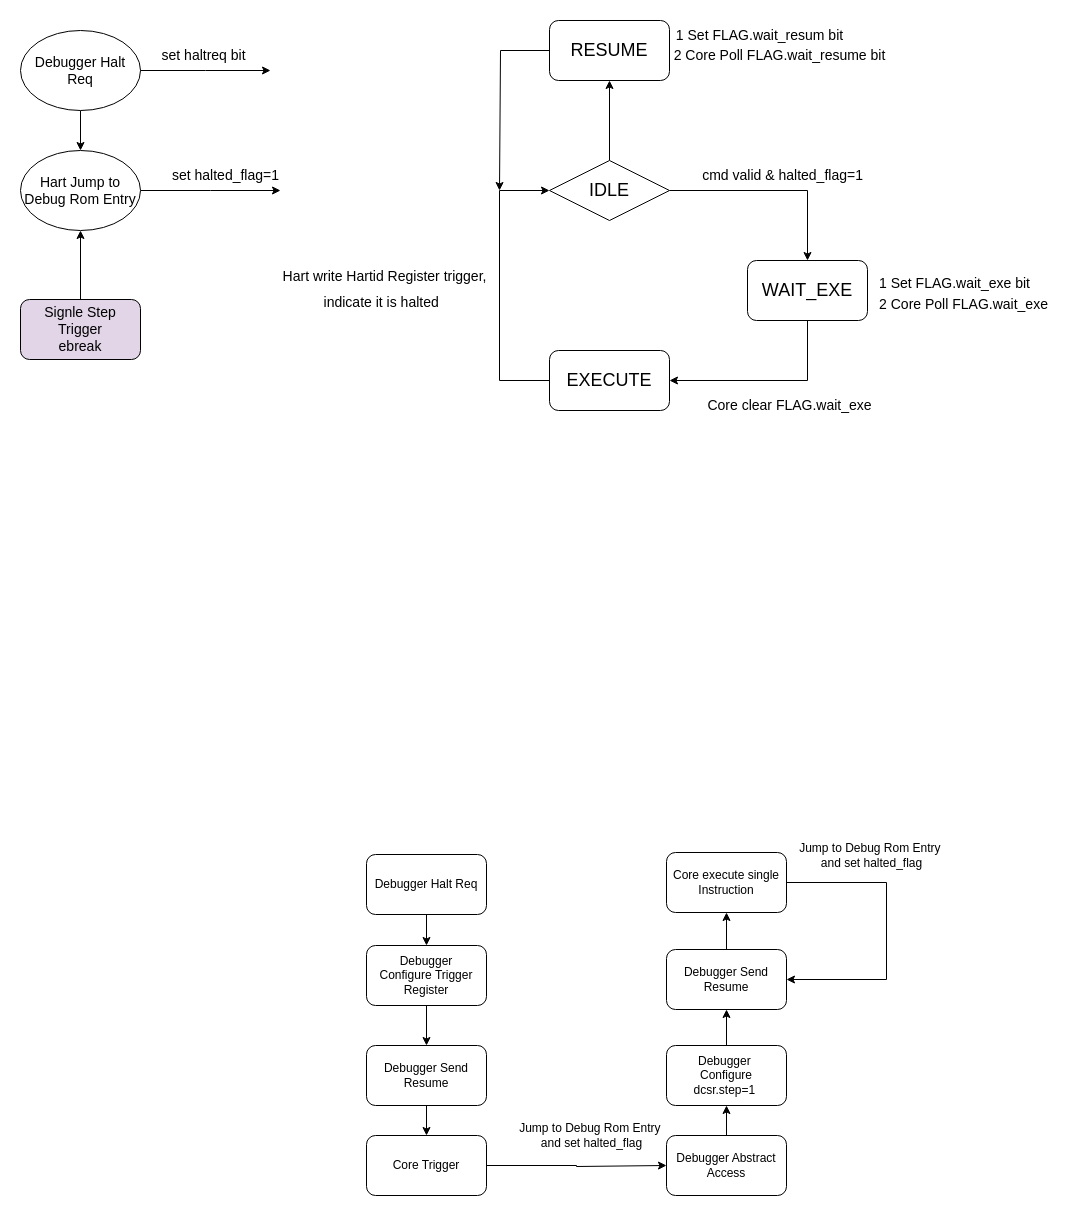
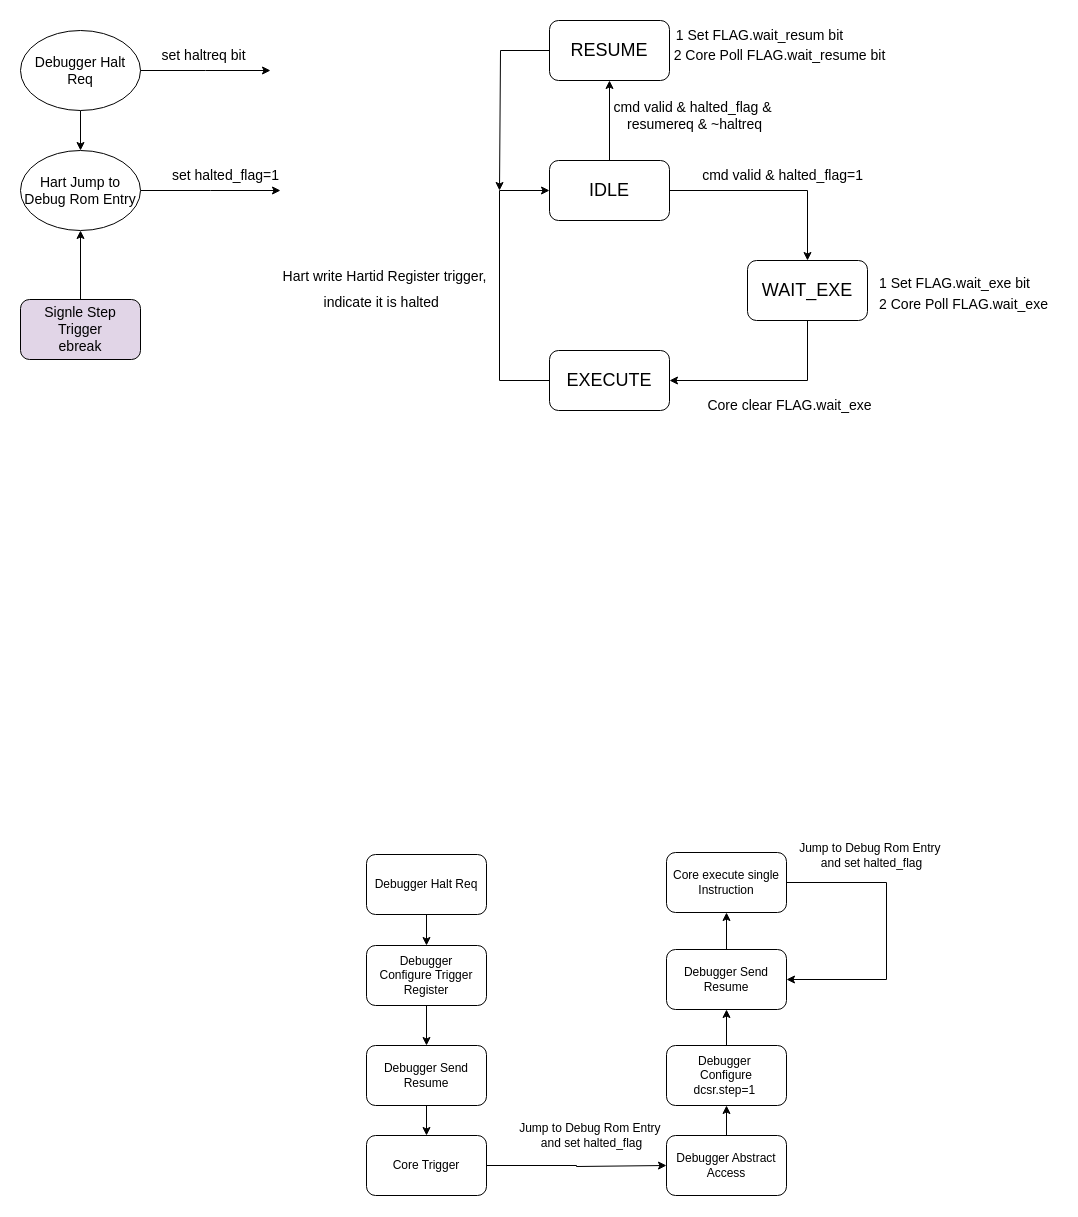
node "cmd valid & halted_flag & resumereq & ~haltreq": added
node "IDLE": shape diamond -> rounded rectangle
